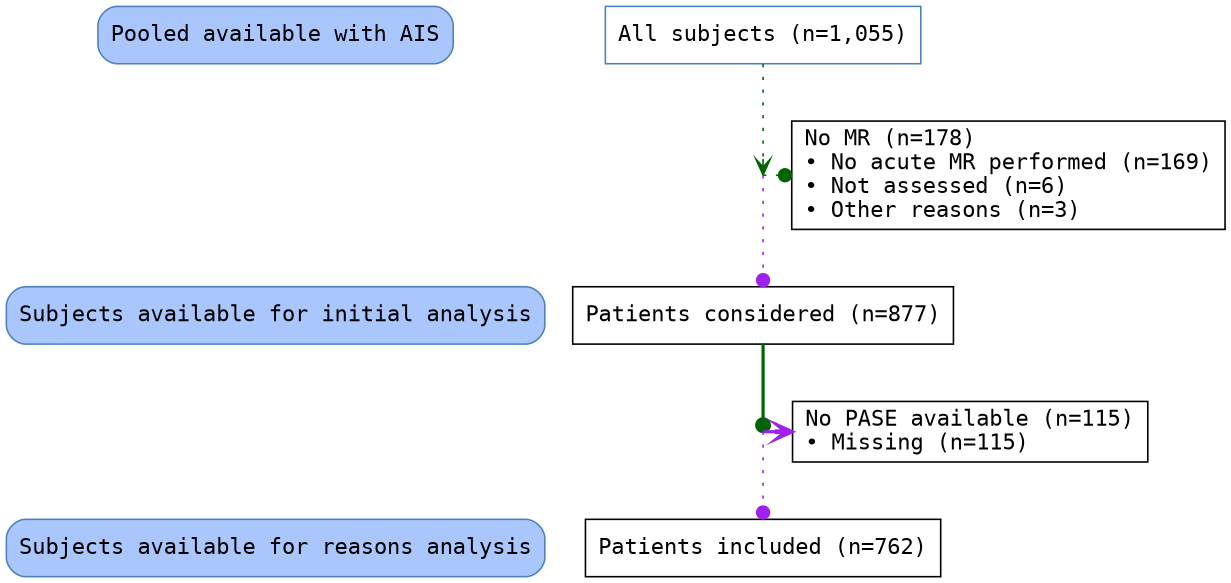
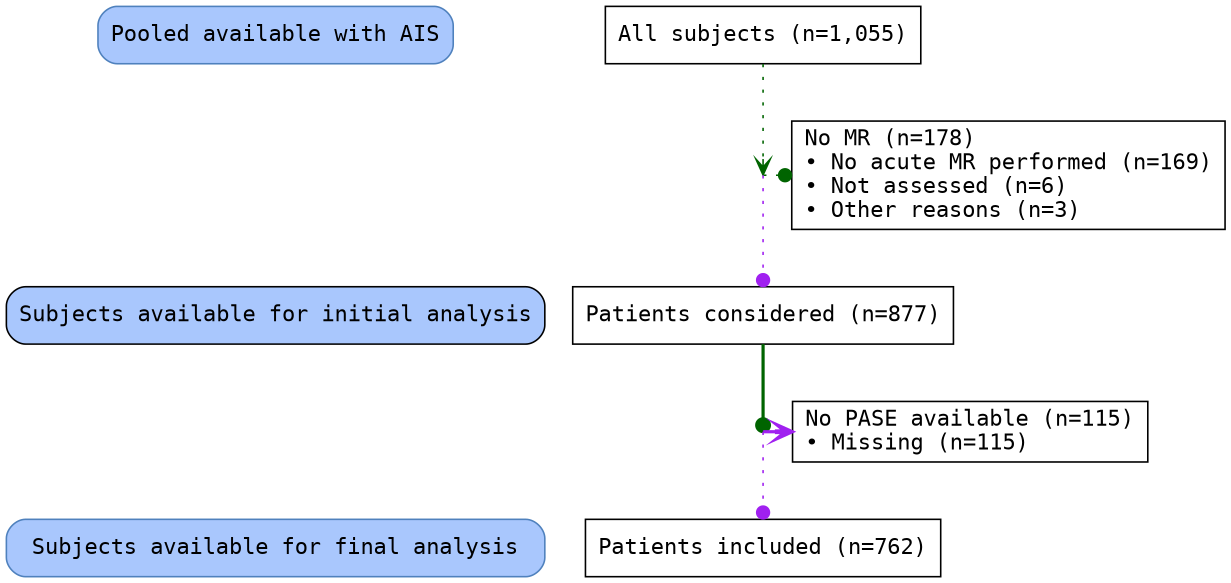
node "All subjects (n=1,055)": color #4f81bd -> black
node "Subjects available for initial analysis": color #4f81bd -> black
node "Subjects available for reasons analysis": label "Subjects available for reasons analysis" -> "Subjects available for final analysis"
